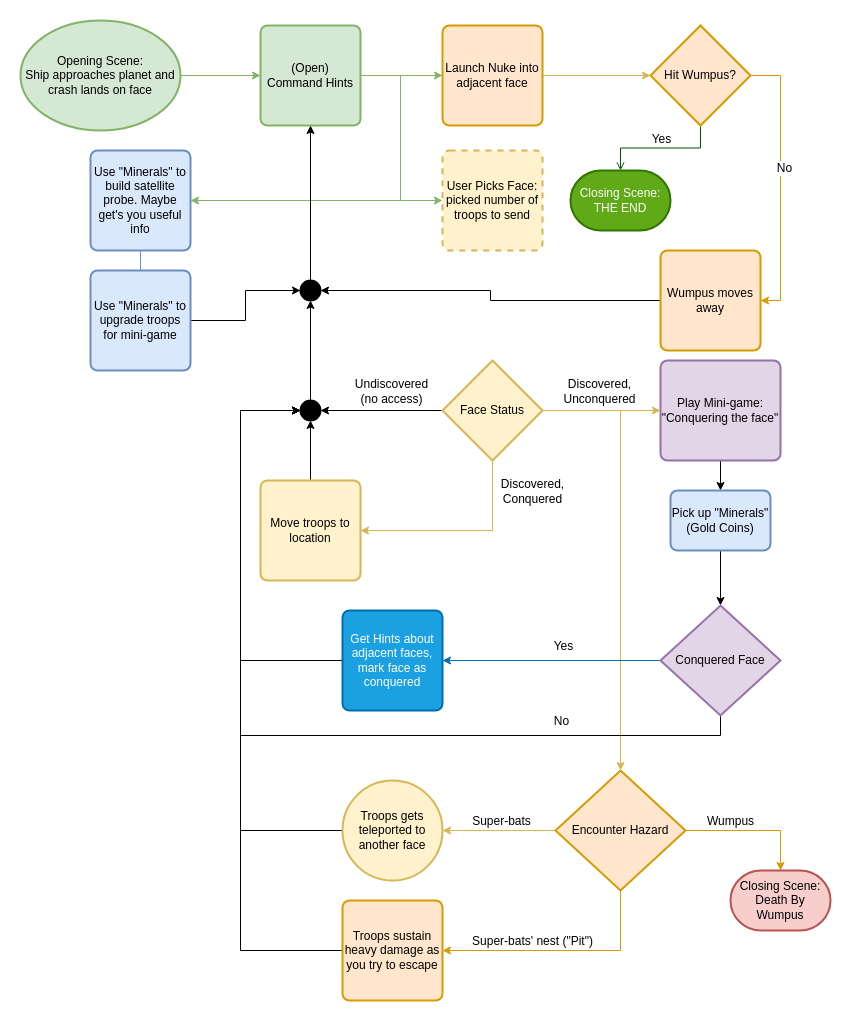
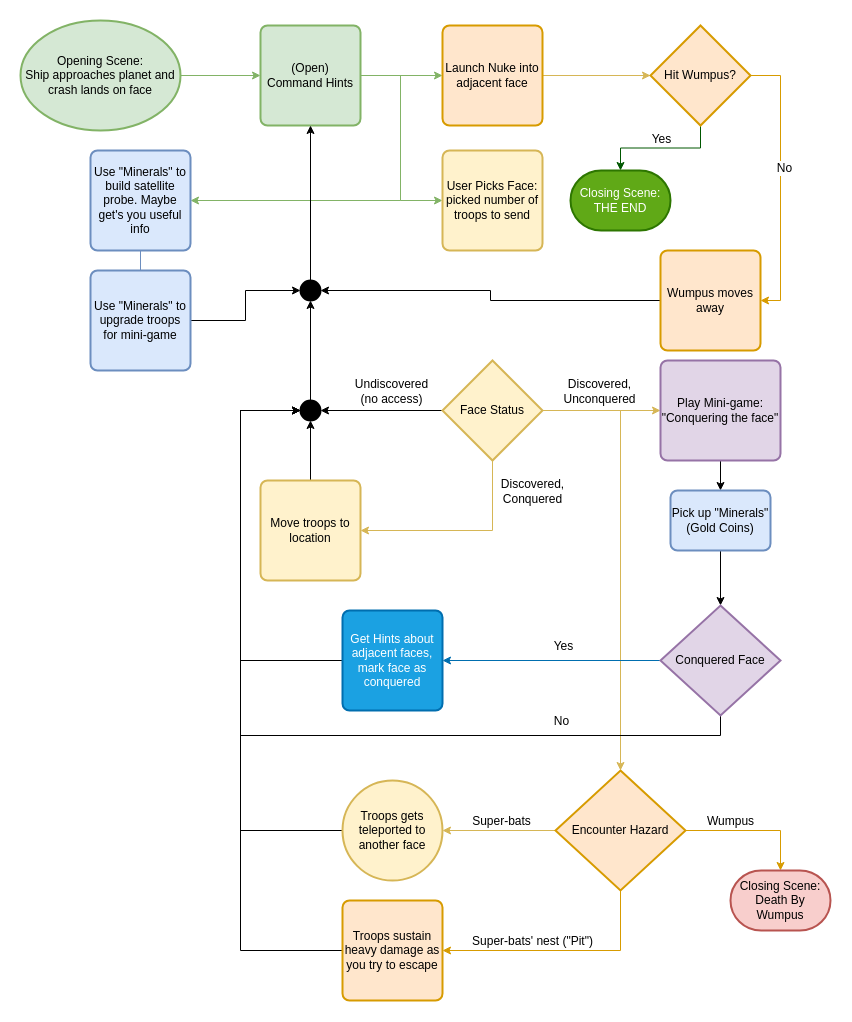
edge "Hit Wumpus?" -> "Closing Scene: THE END": arrowhead open -> classic
node "User Picks Face: picked number of troops to send": style dashed -> solid
